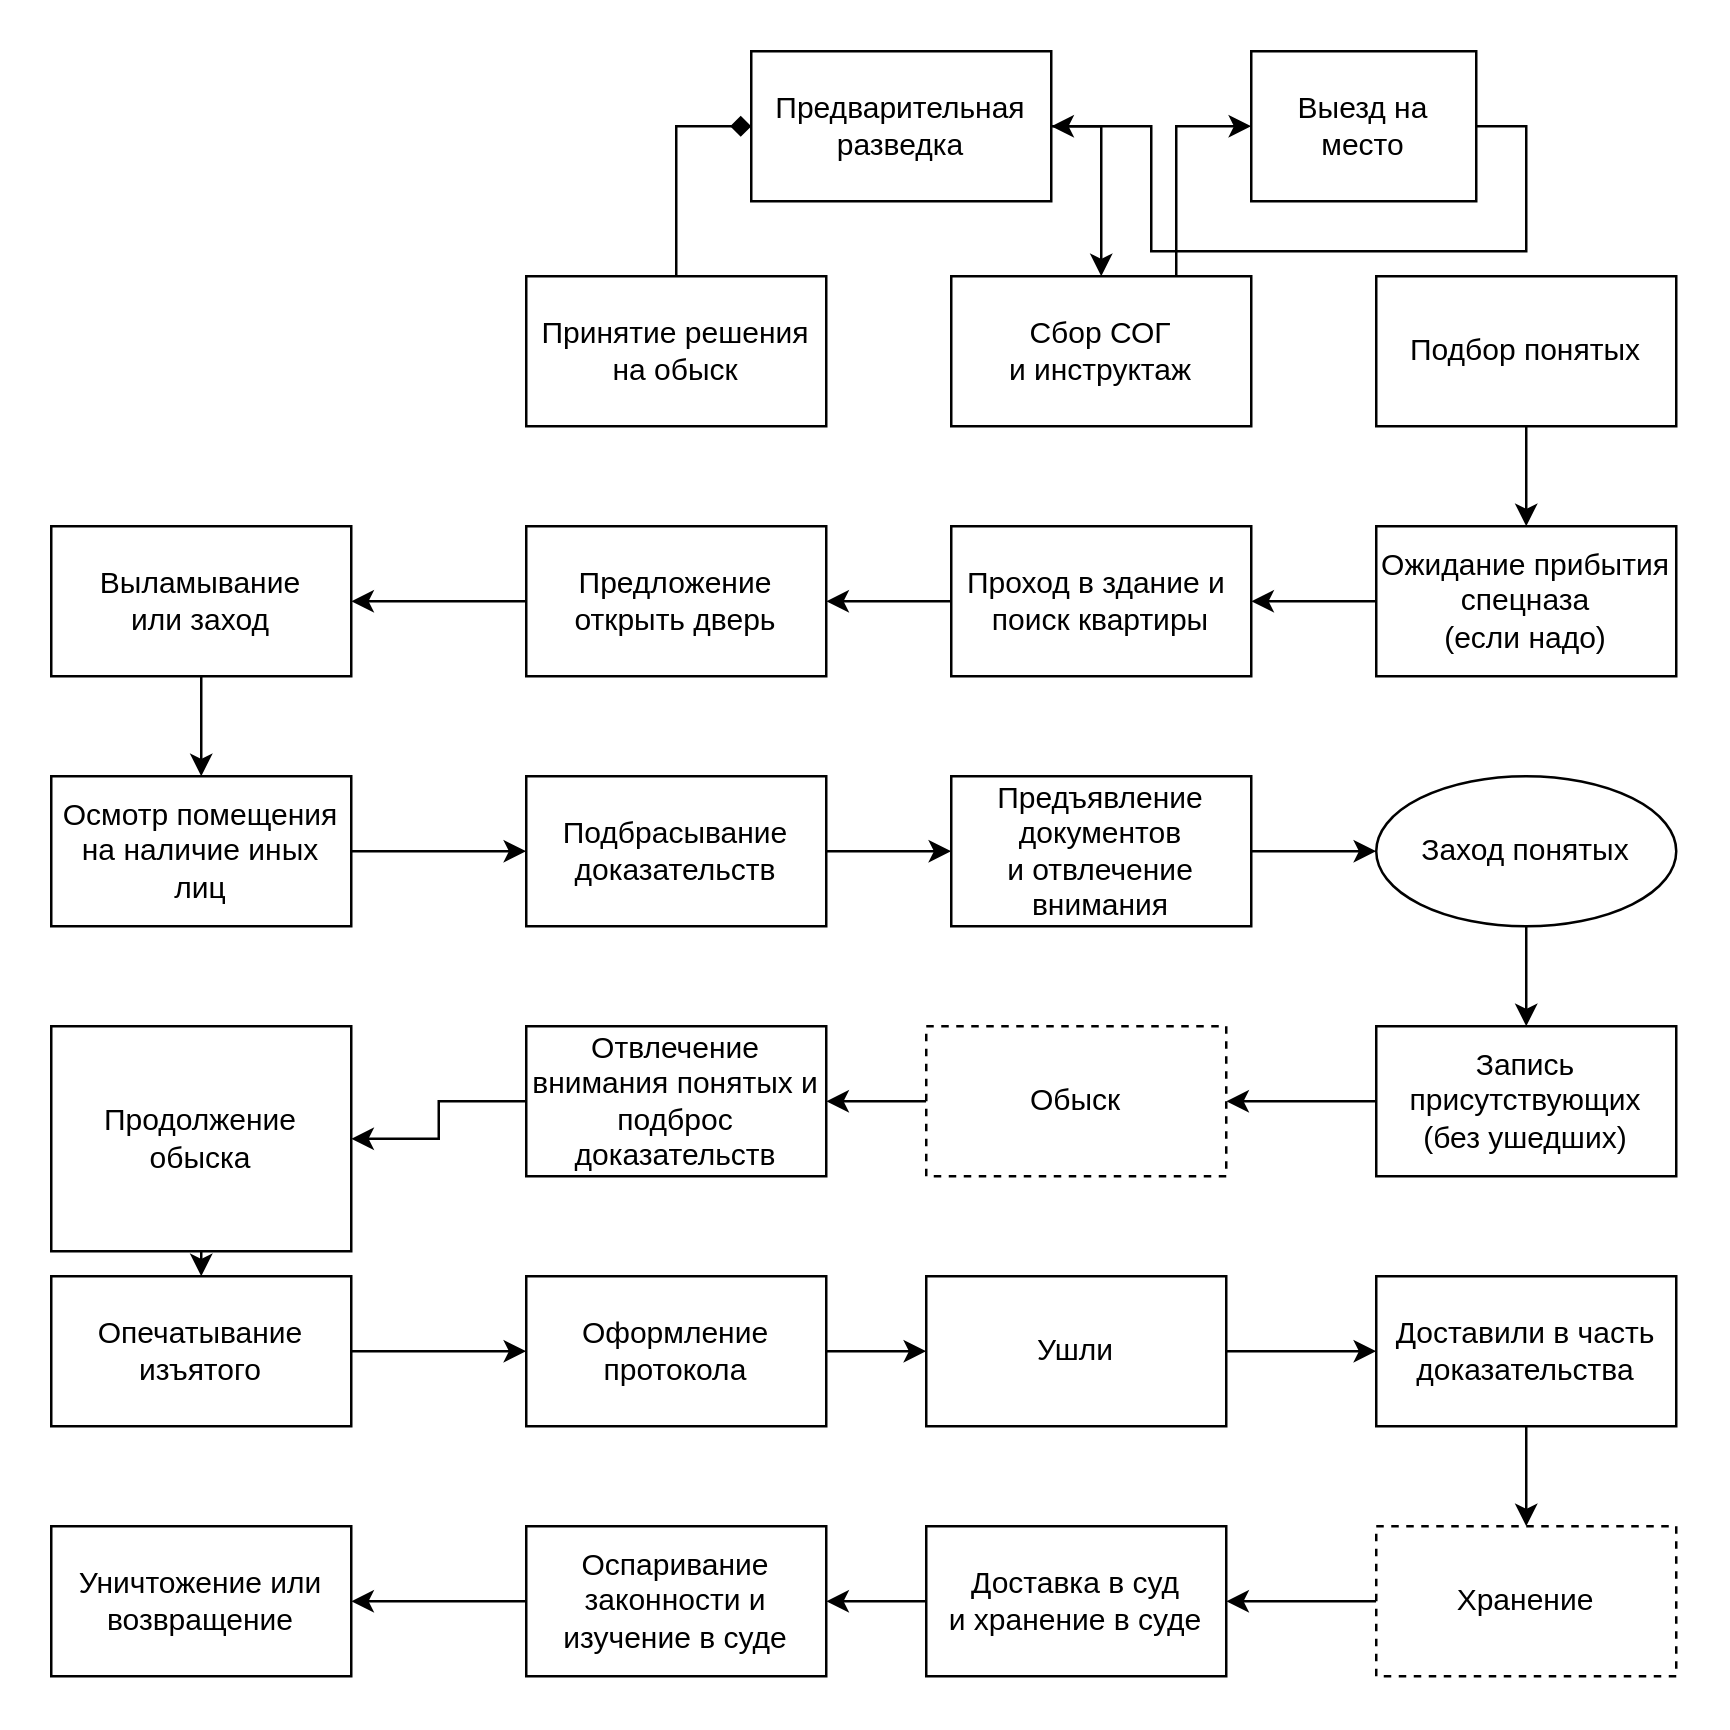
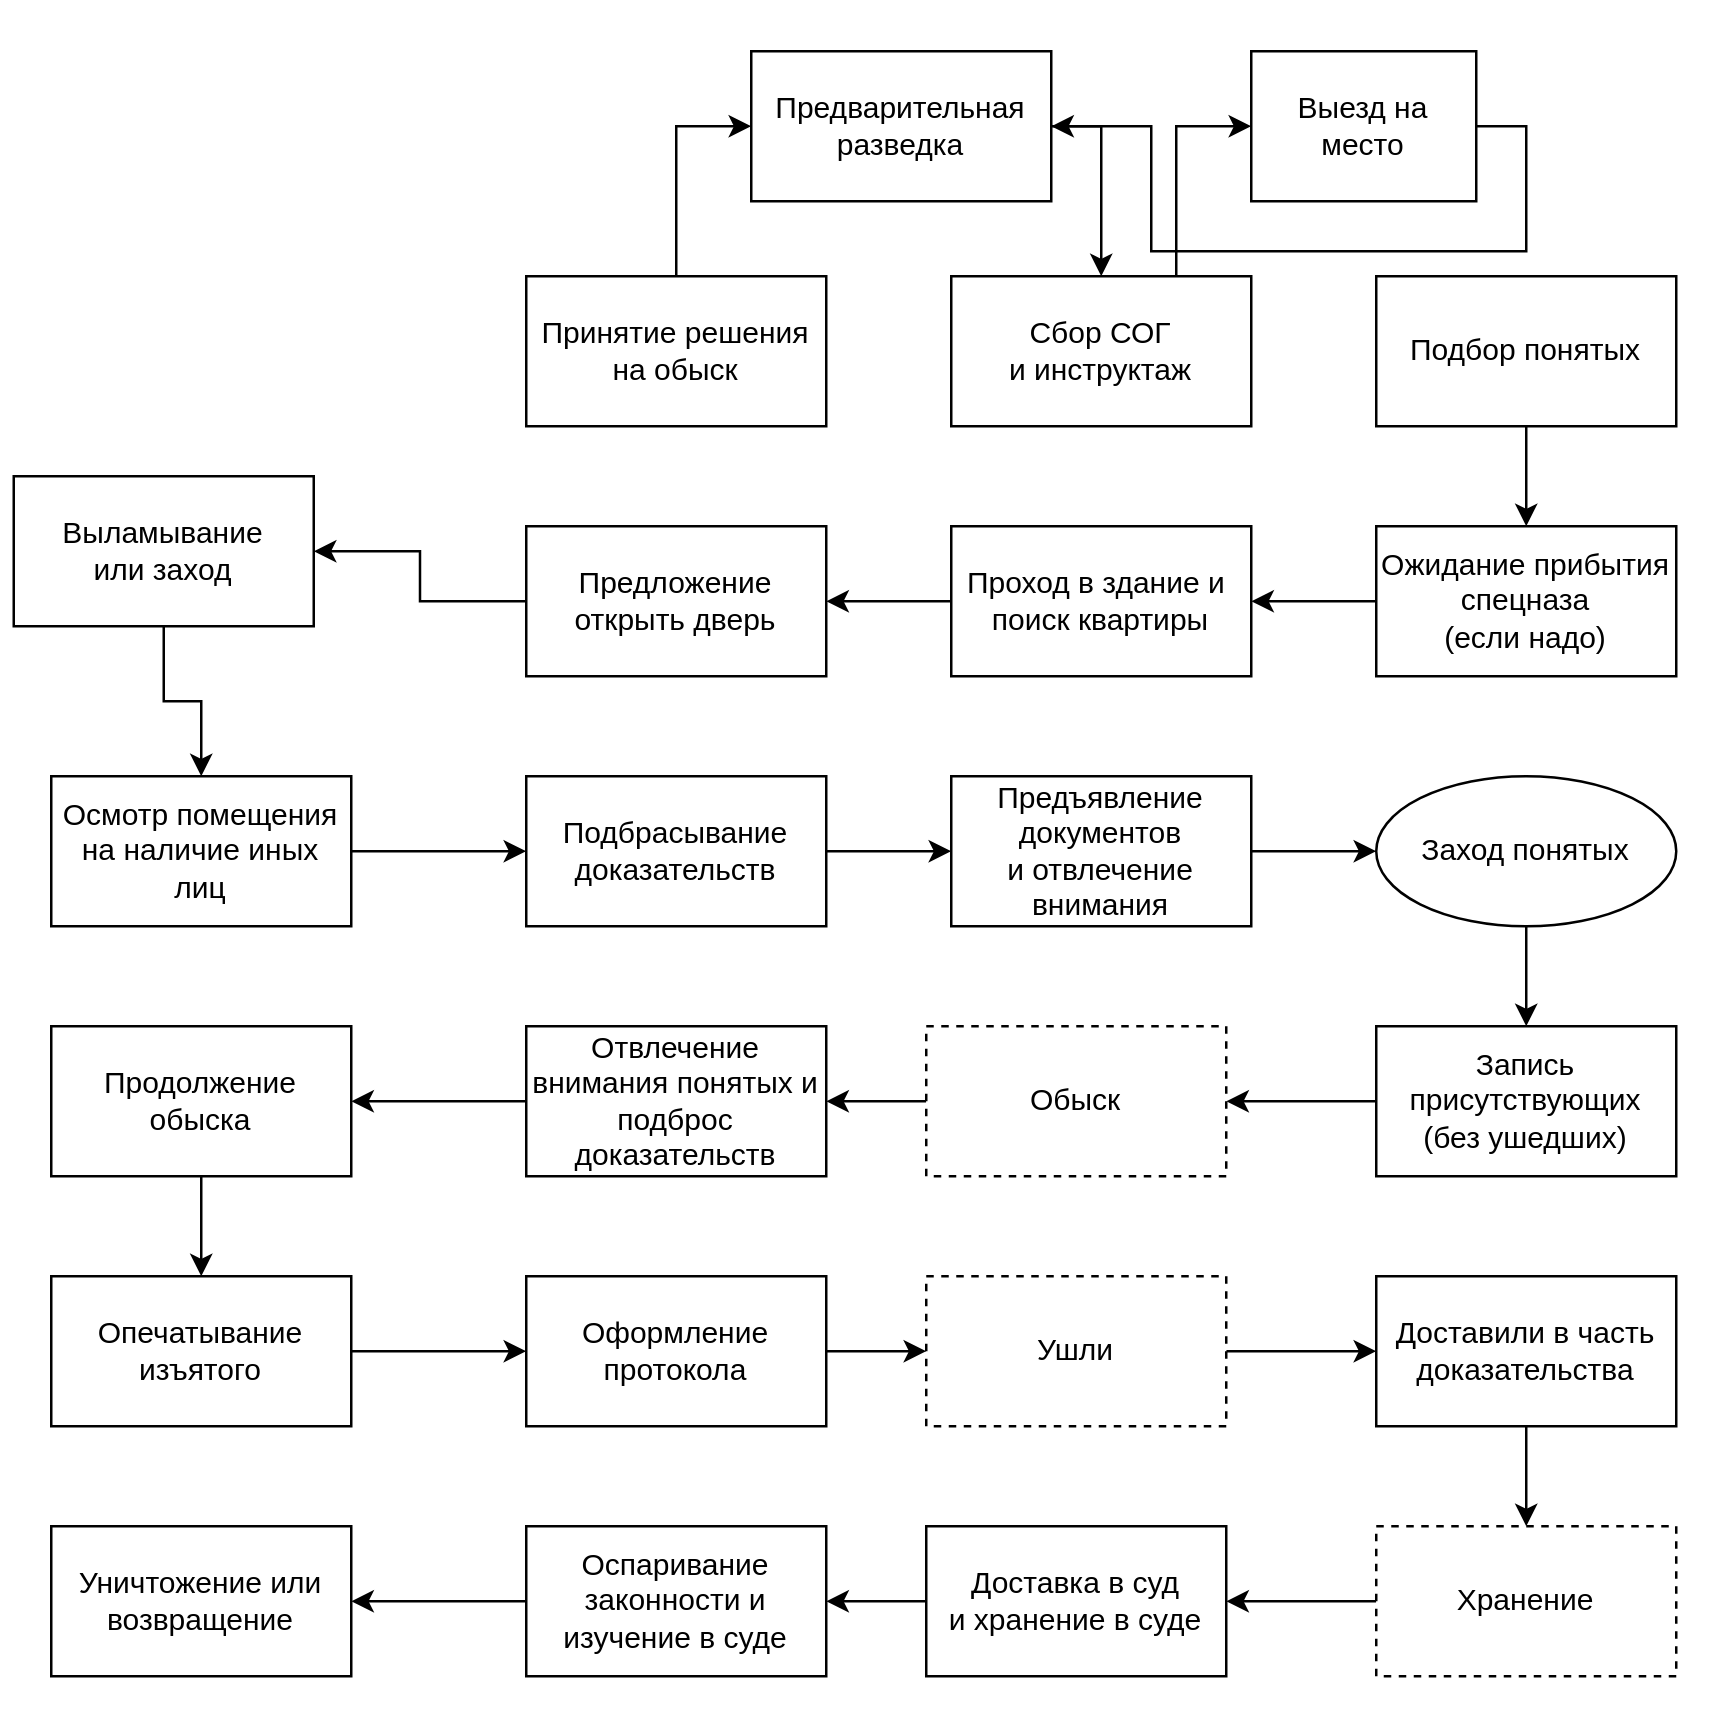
edge "Принятие решения на обыск" -> "Предварительная разведка": arrowhead diamond -> classic
node "Выламывание или заход": moved (201, 601) -> (164, 551)
node "Продолжение обыска": size 300x225 -> 300x150
node "Ушли": style solid -> dashed
